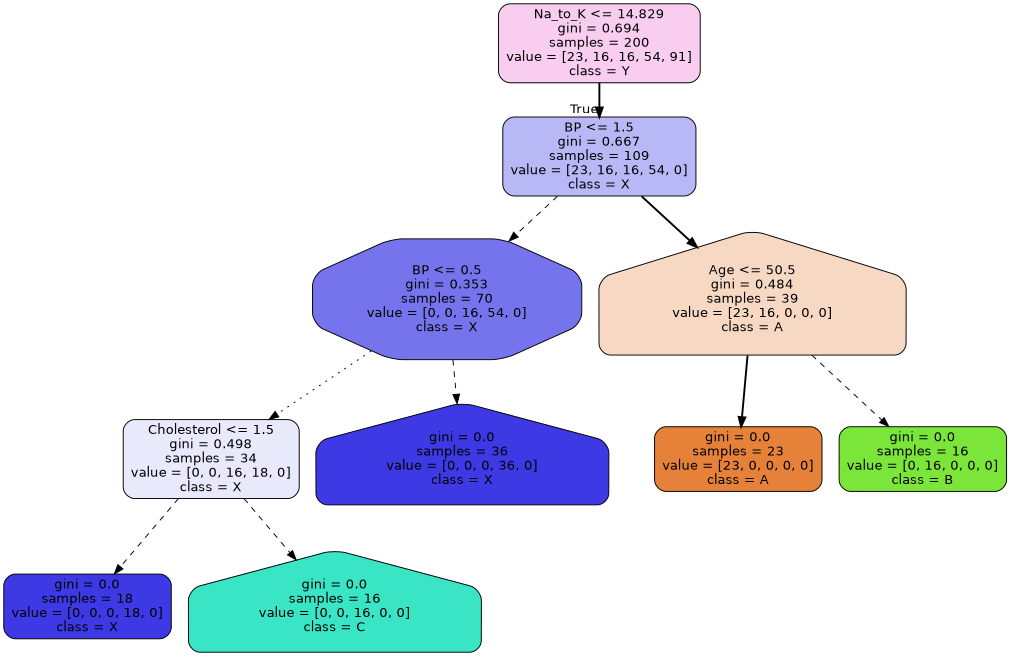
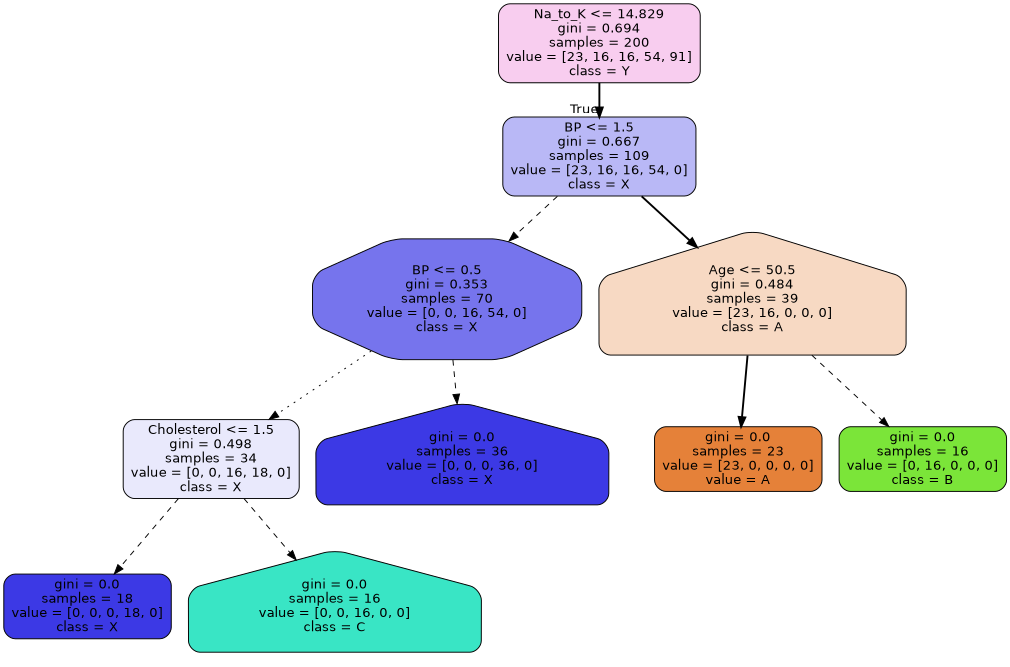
node "gini = 0.0 samples = 23 value = [23, 0, 0, 0, 0] class = A": label "gini = 0.0 samples = 23 value = [23, 0, 0, 0, 0] class = A" -> "gini = 0.0 samples = 23 value = [23, 0, 0, 0, 0] value = A"
